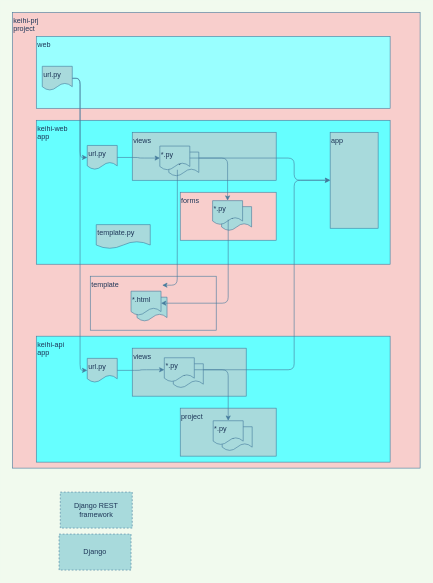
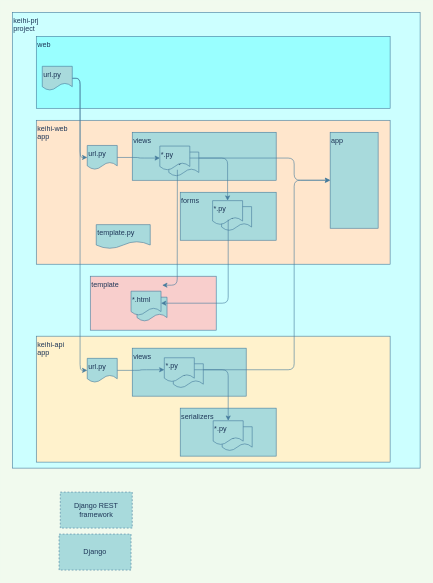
node "keihi-prj project": fillcolor #f8cecc -> #ccffff
node "keihi-web app": fillcolor #66ffff -> #ffe6cc
node "forms": fillcolor #f8cecc -> #a8dadc
node "keihi-api app": fillcolor #66ffff -> #fff2cc
node "project": label "project" -> "serializers"
